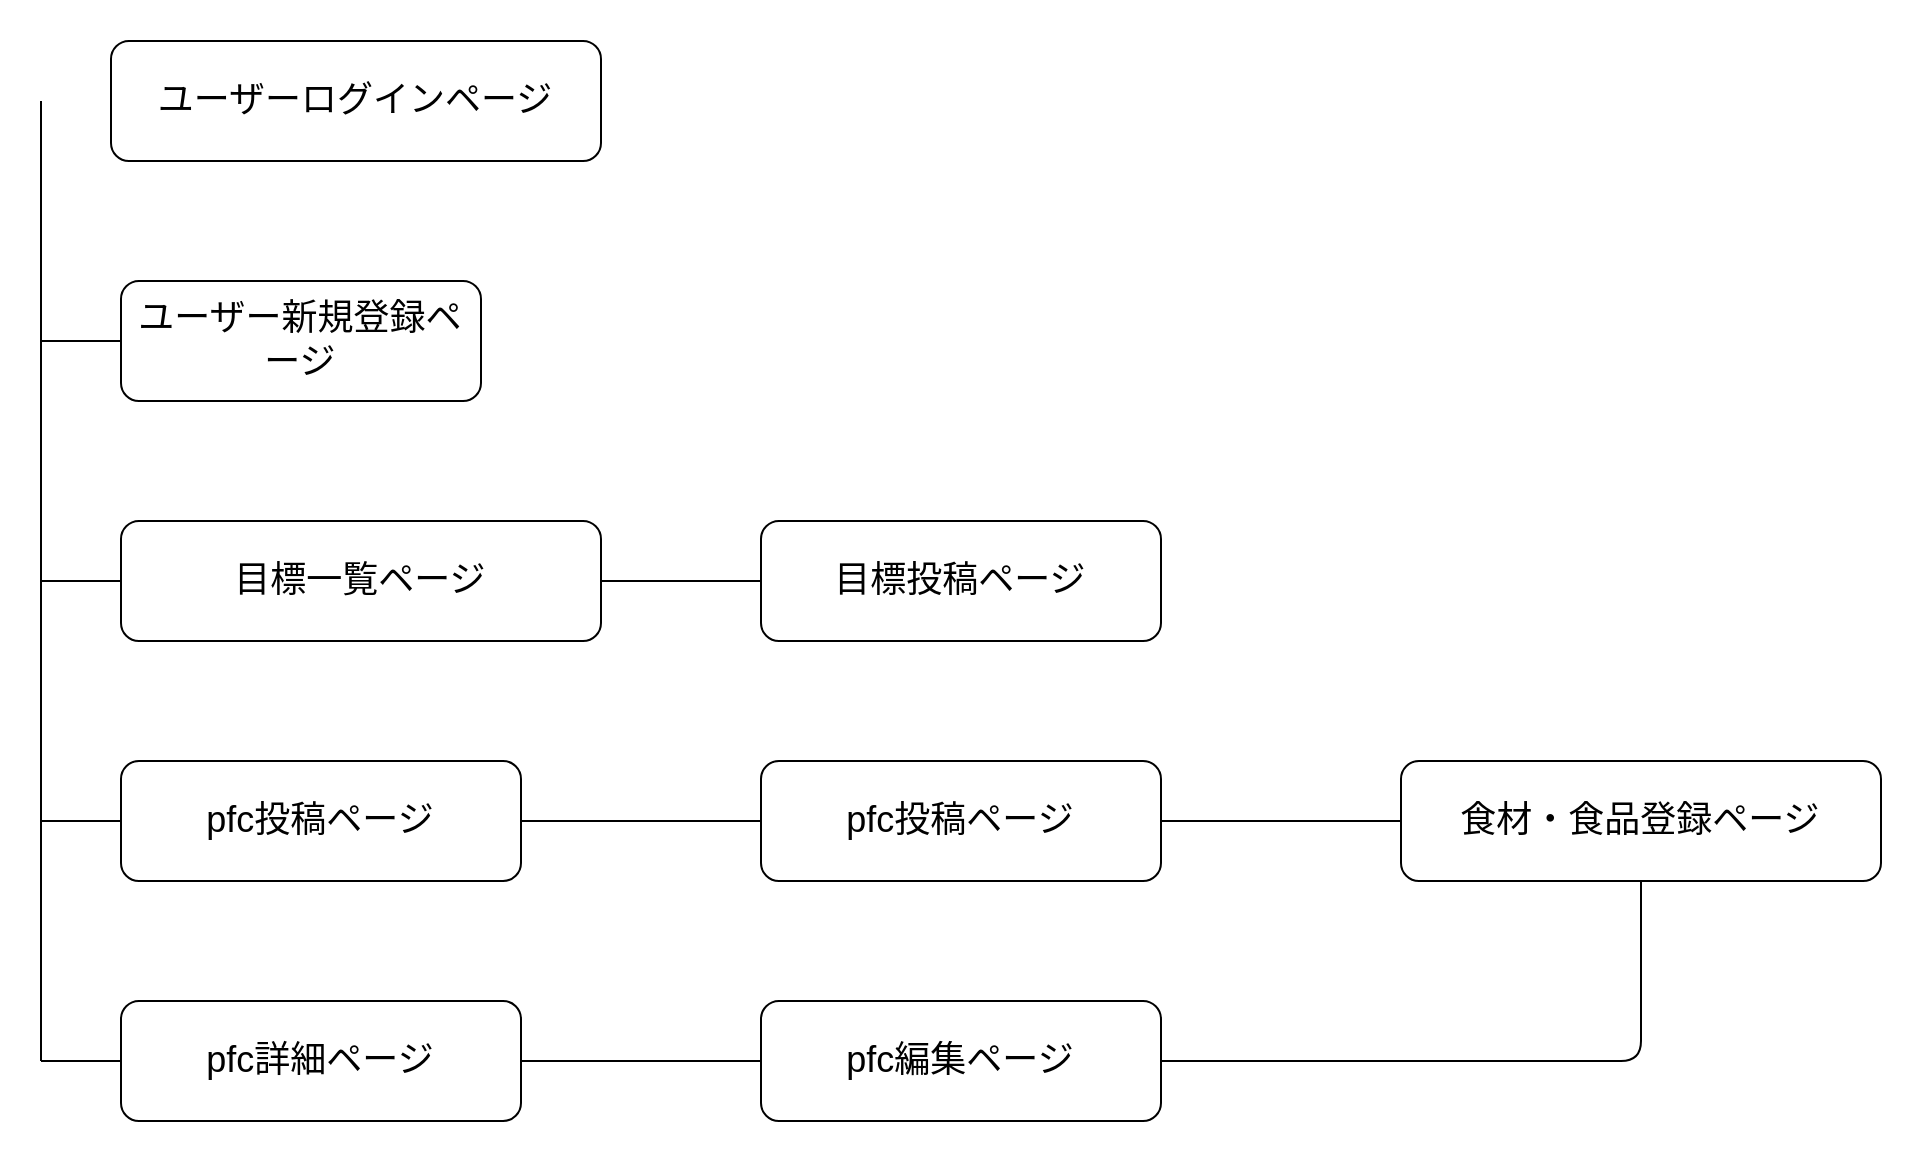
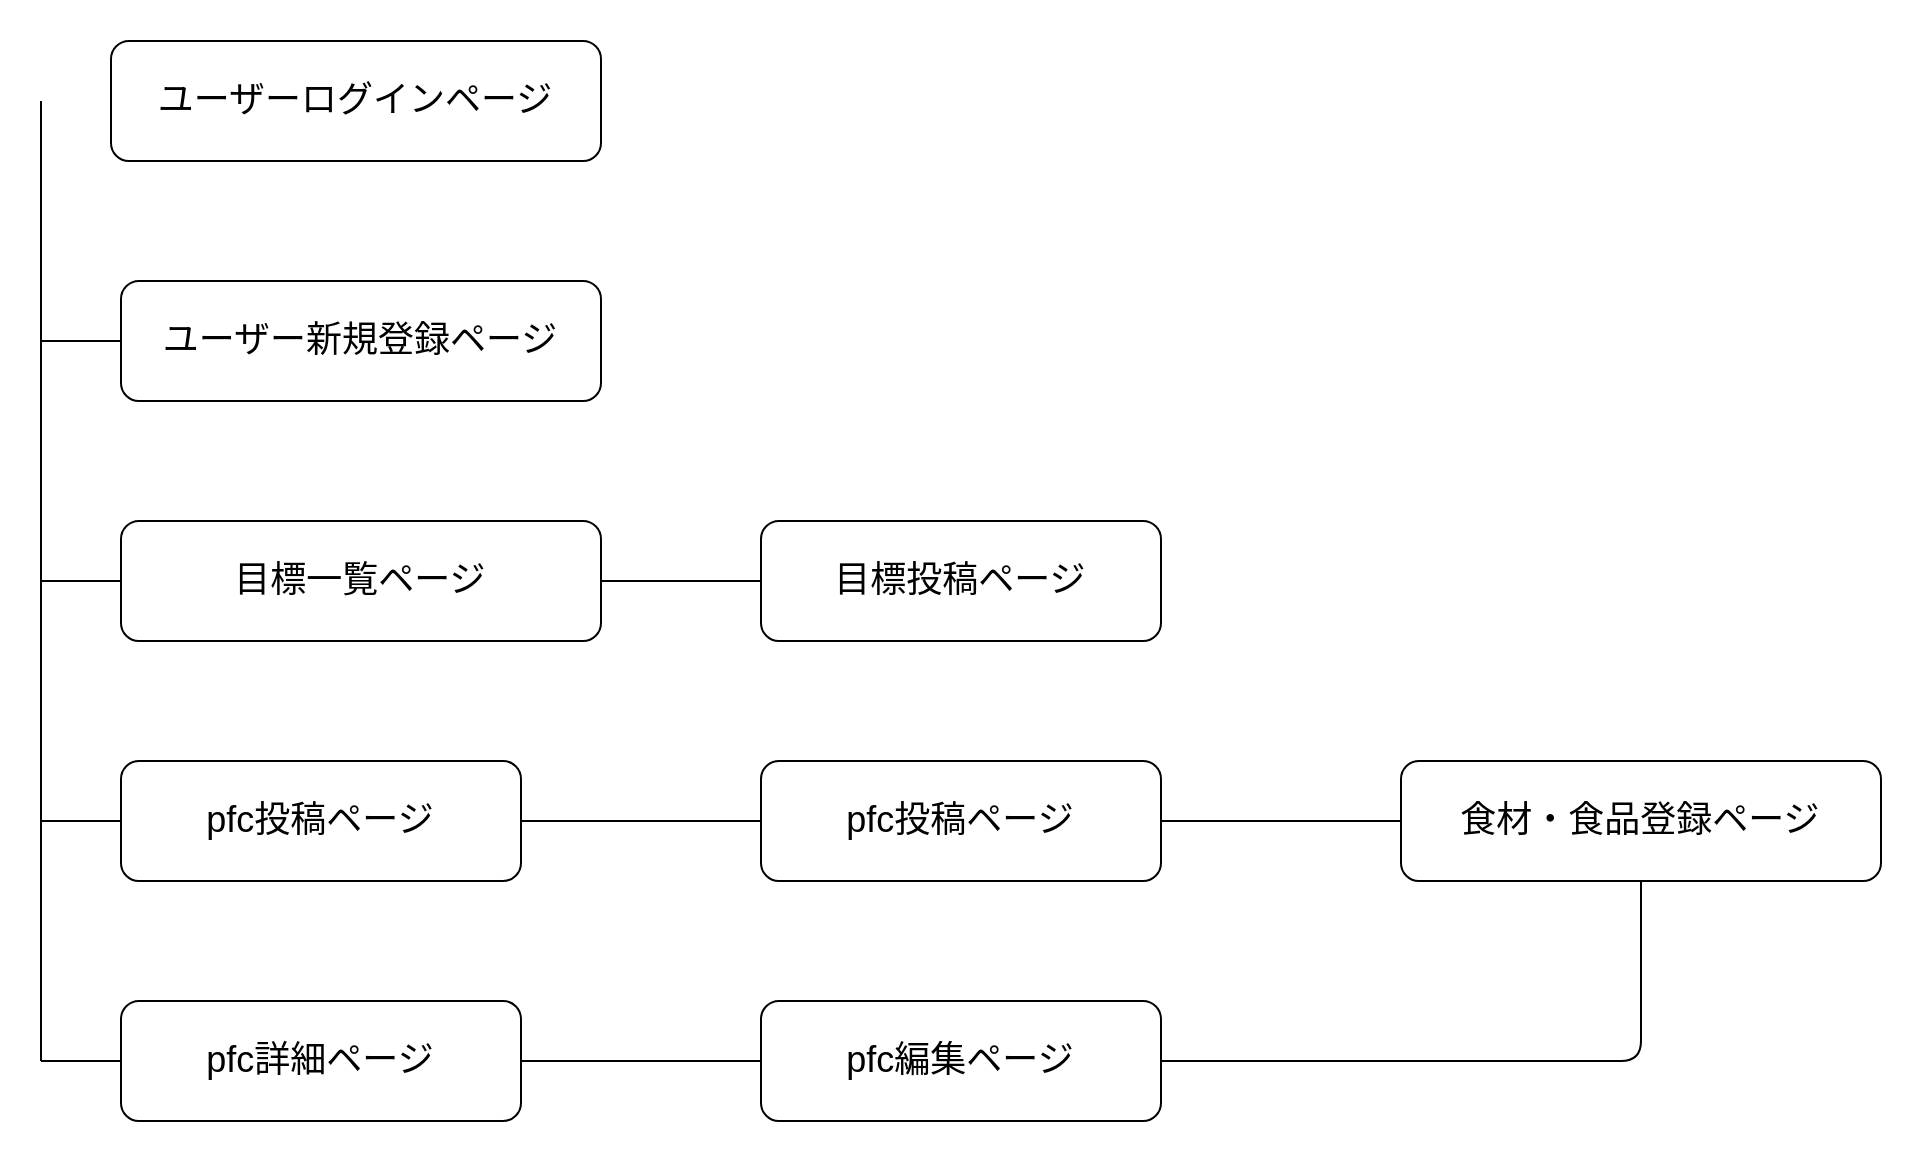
node "ユーザー新規登録ページ": size 360x120 -> 480x120
